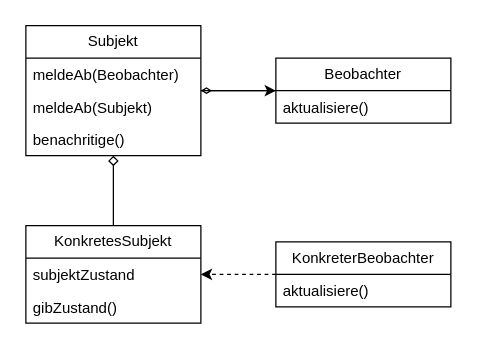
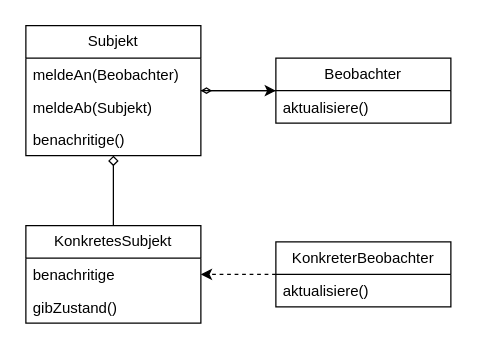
node "meldeAb(Beobachter)": label "meldeAb(Beobachter)" -> "meldeAn(Beobachter)"
node "subjektZustand": label "subjektZustand" -> "benachritige"
